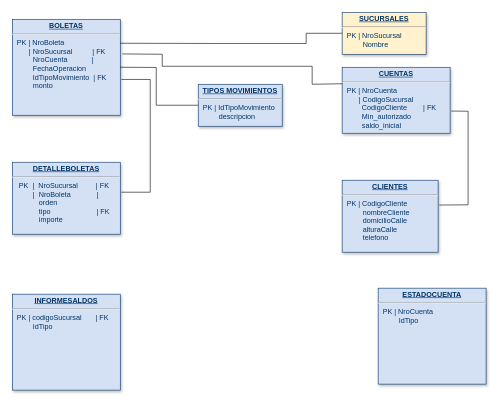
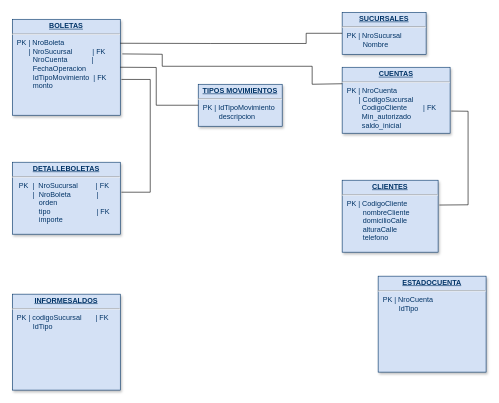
node "SUCURSALES PK | NroSucursal Nombre": fillcolor #fff2cc -> #d4e1f5
node "ESTADOCUENTA PK | NroCuenta IdTipo": moved (432, 336) -> (432, 324)
